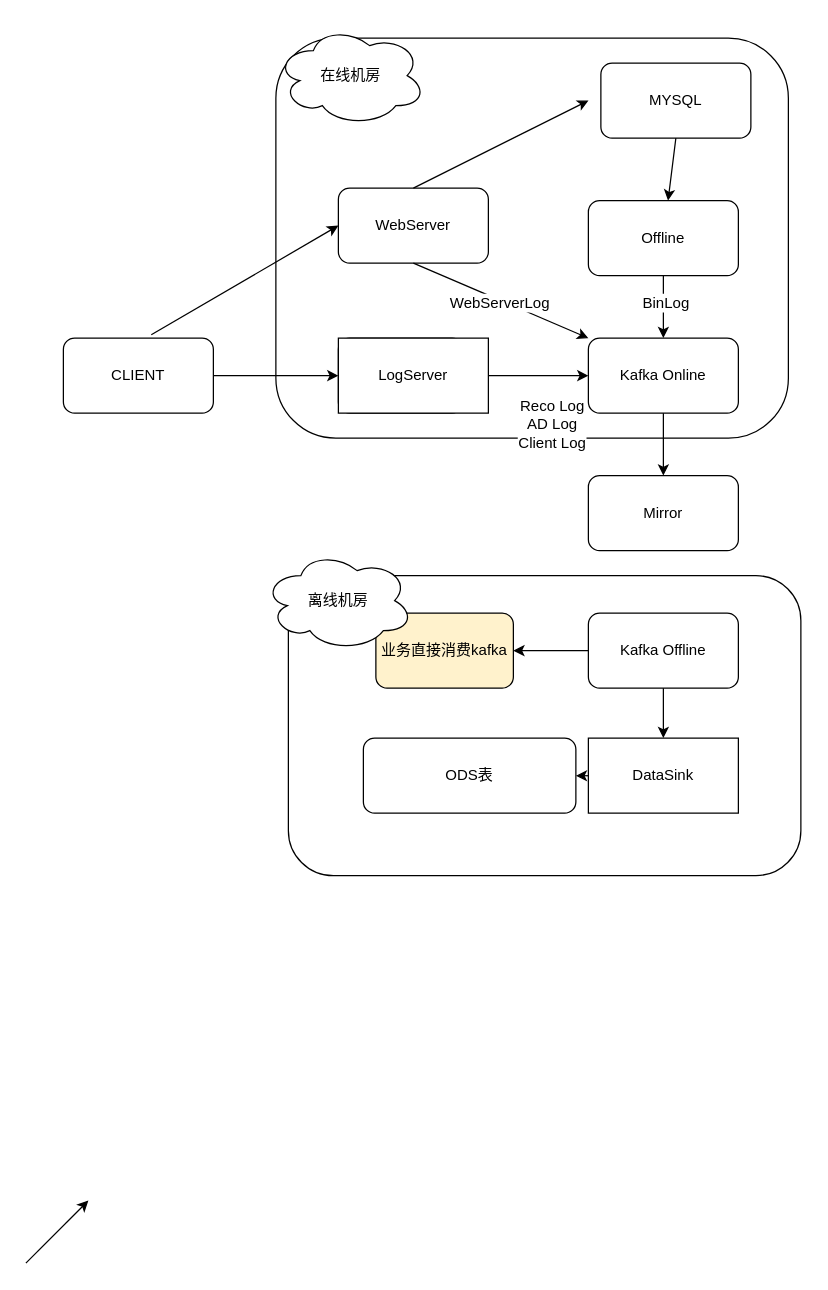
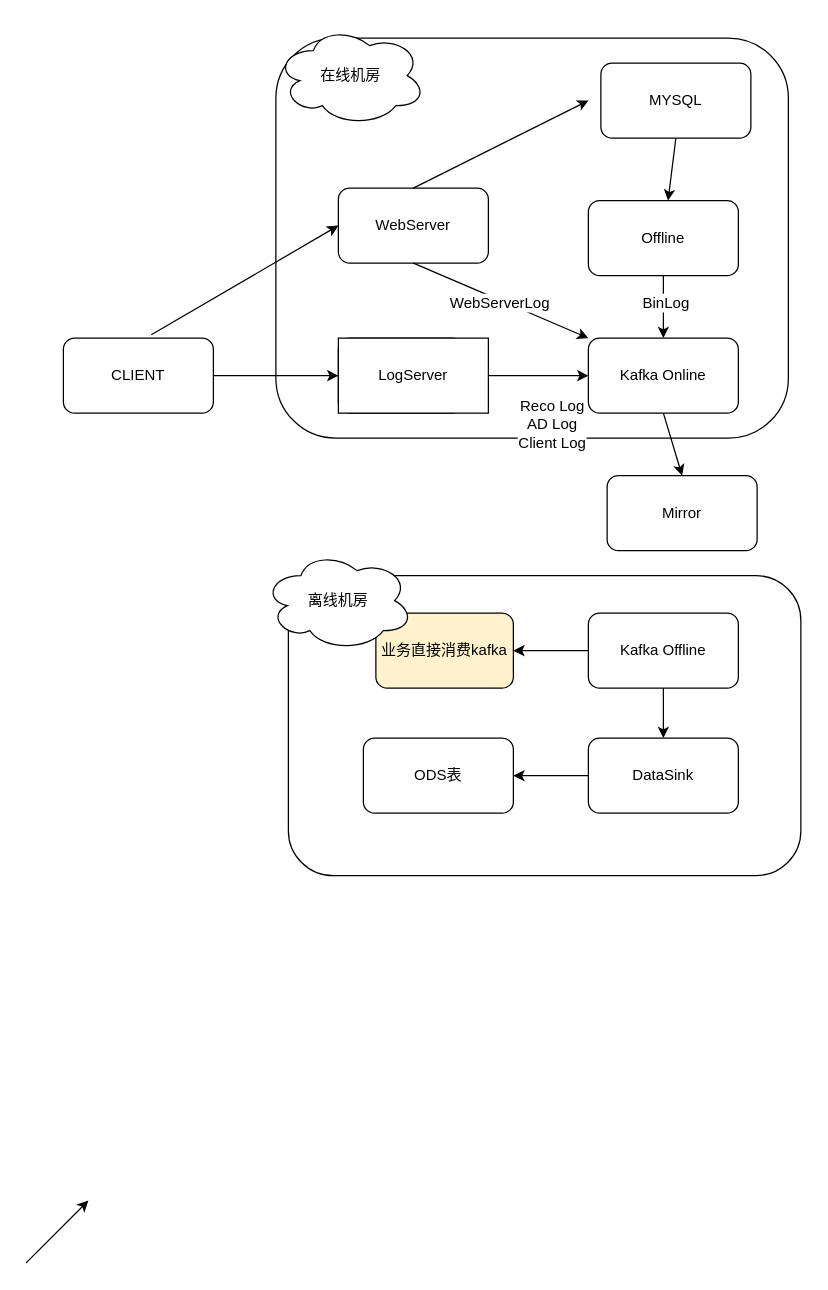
node "Mirror": moved (663, 513) -> (682, 513)
node "ODS表": size 213x75 -> 150x75
node "DataSink": shape rectangle -> rounded rectangle
